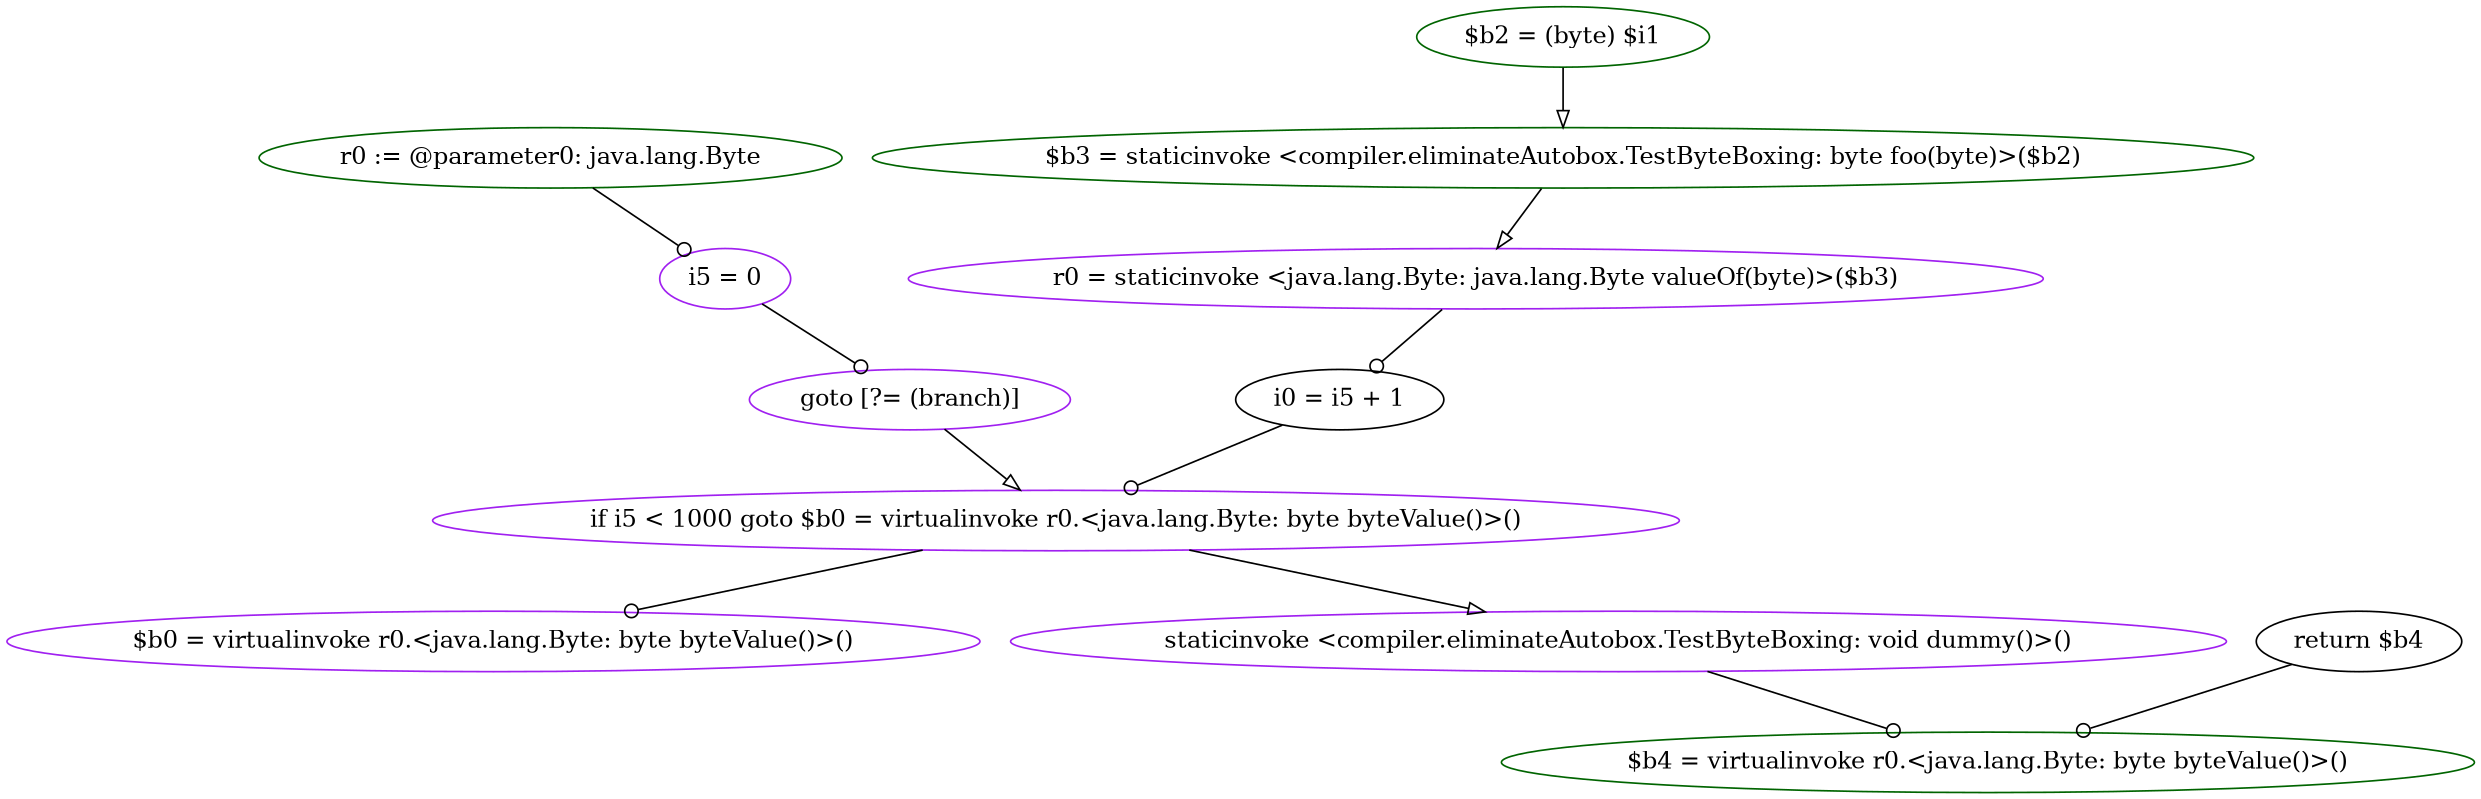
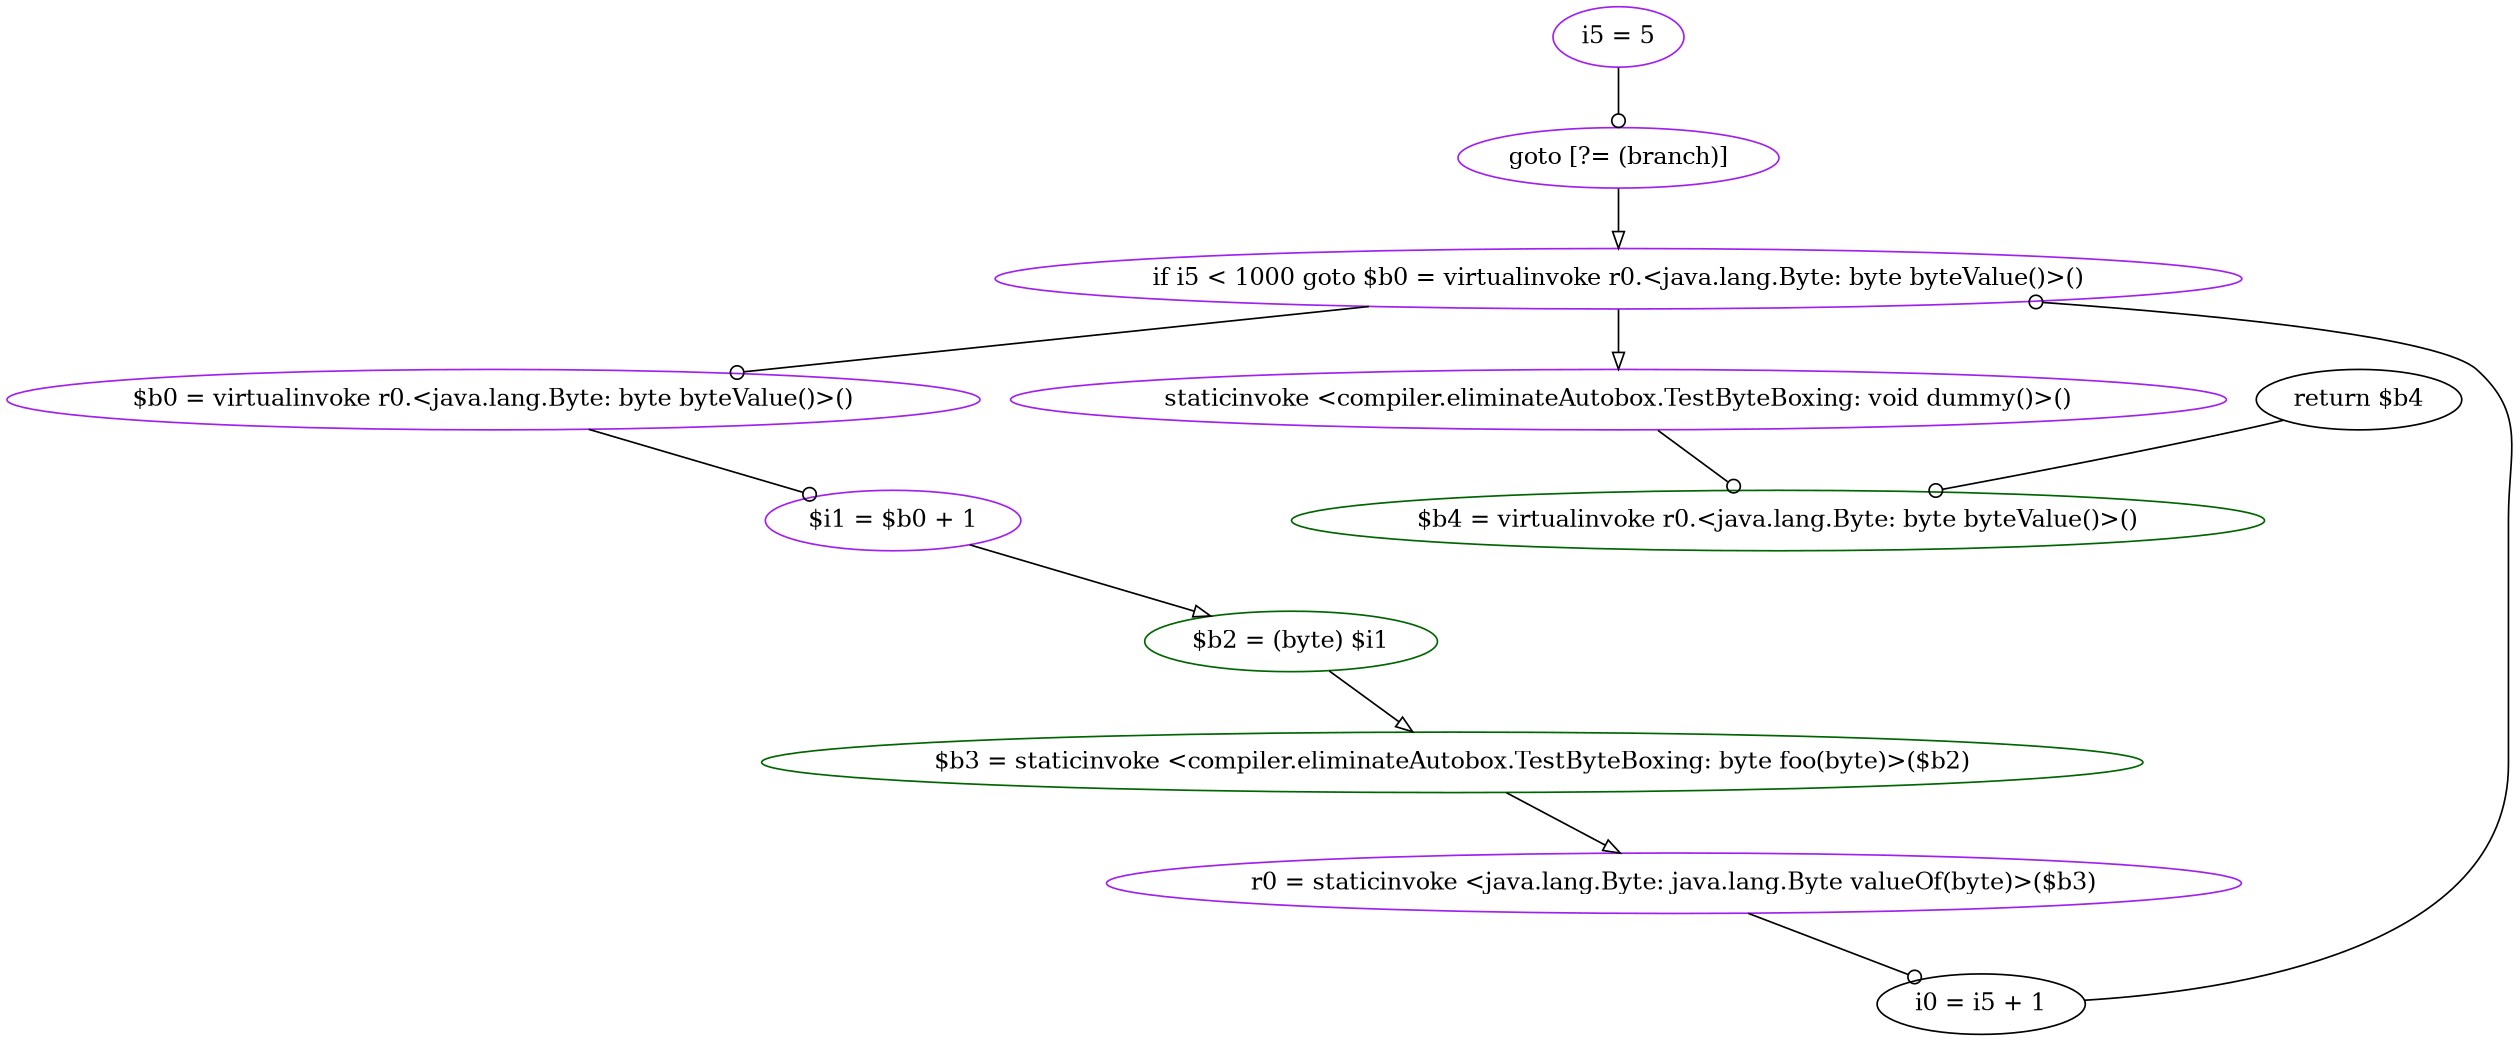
node "r0 := @parameter0: java.lang.Byte": removed
node "i5 = 0": label "i5 = 0" -> "i5 = 5"
node "$i1 = $b0 + 1": added
